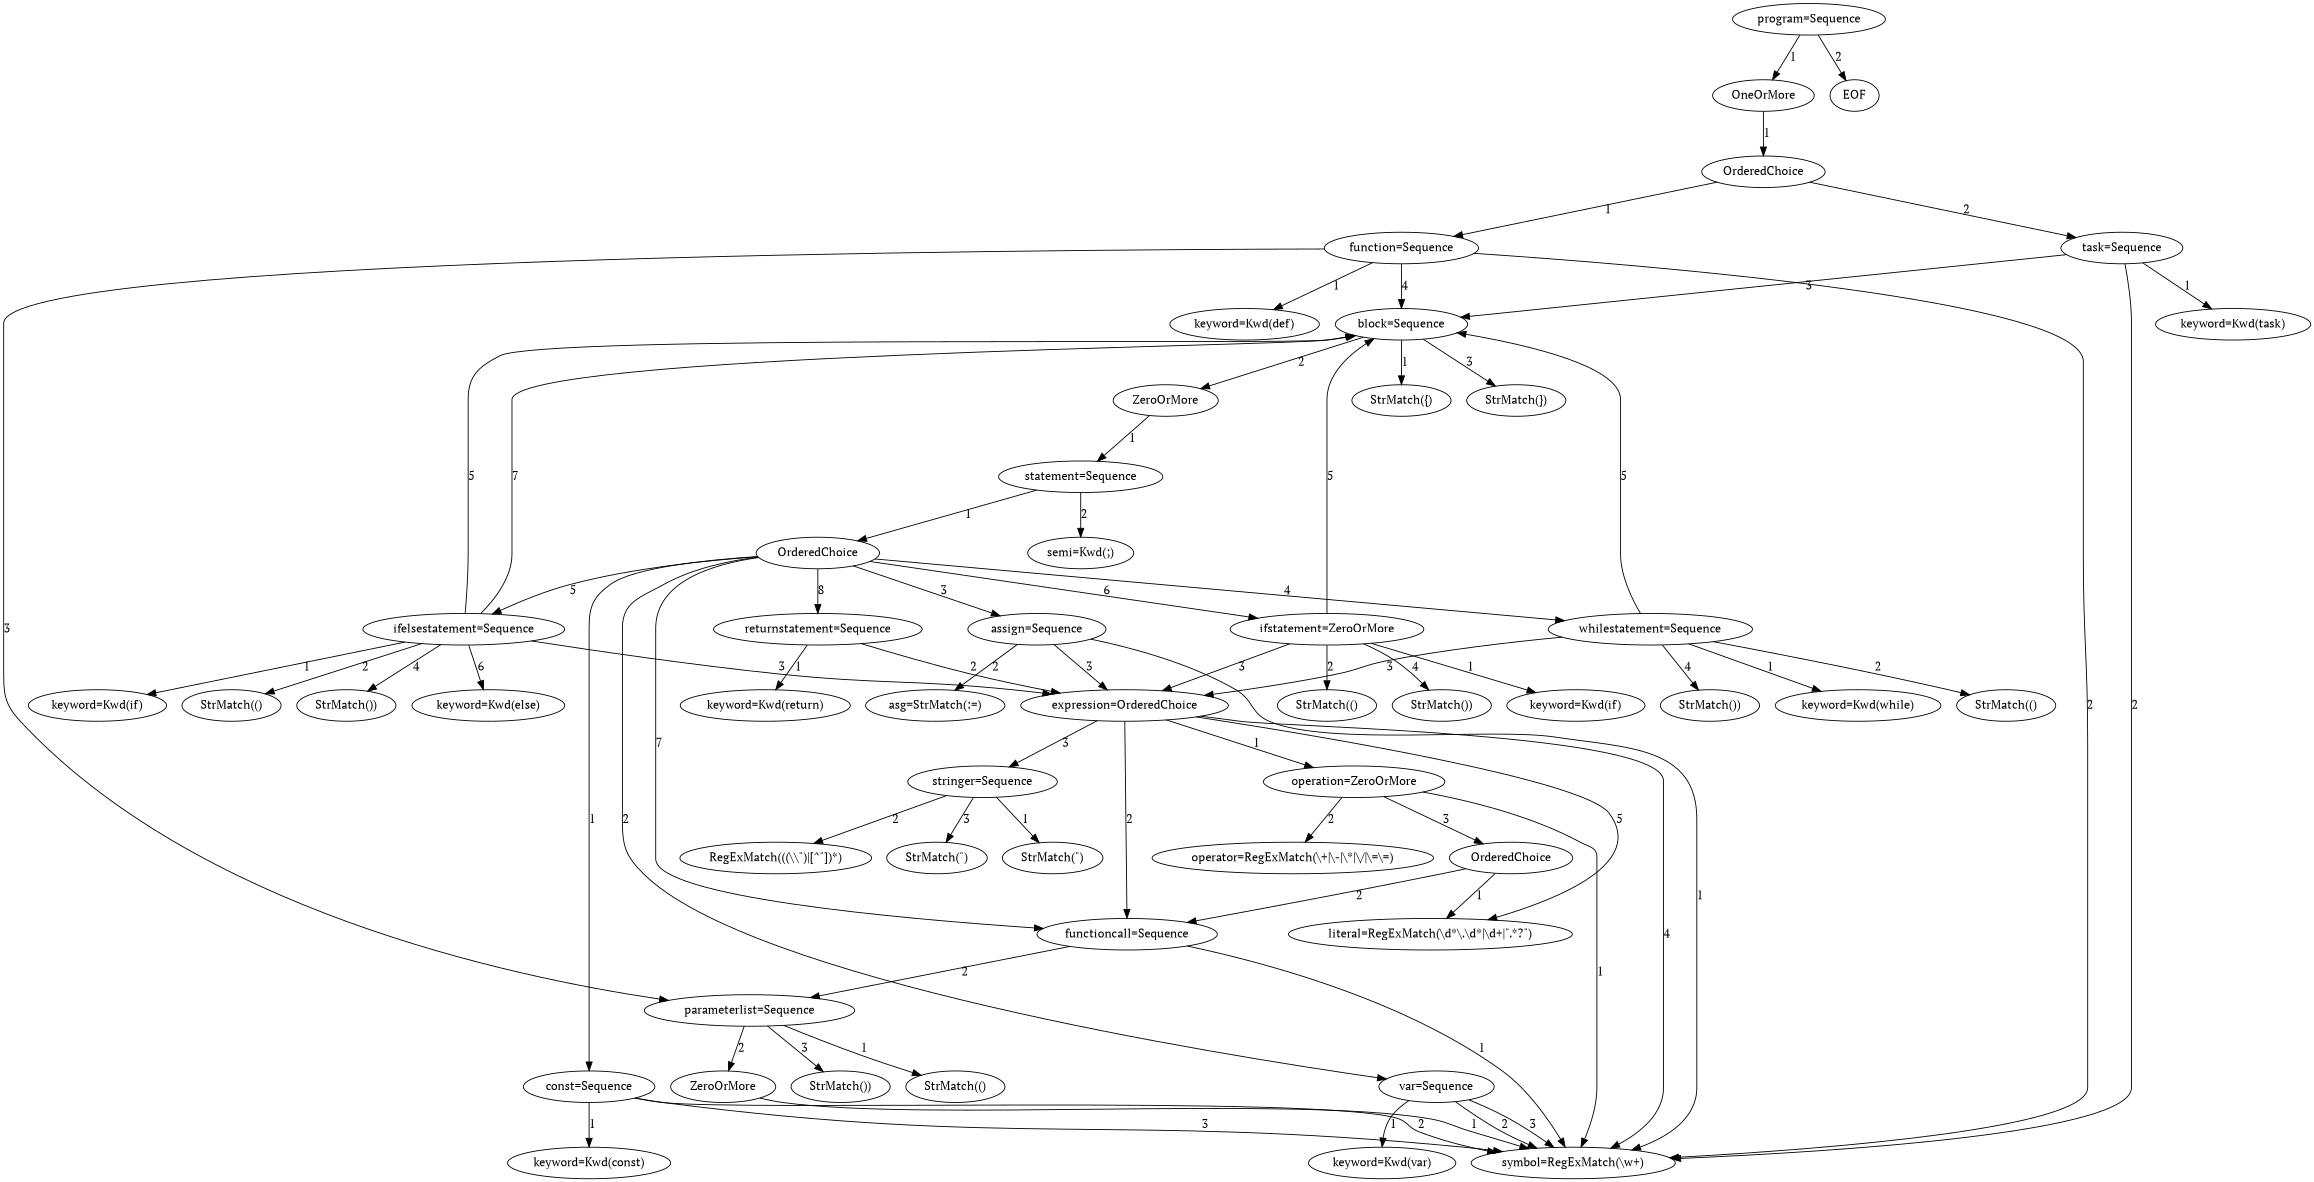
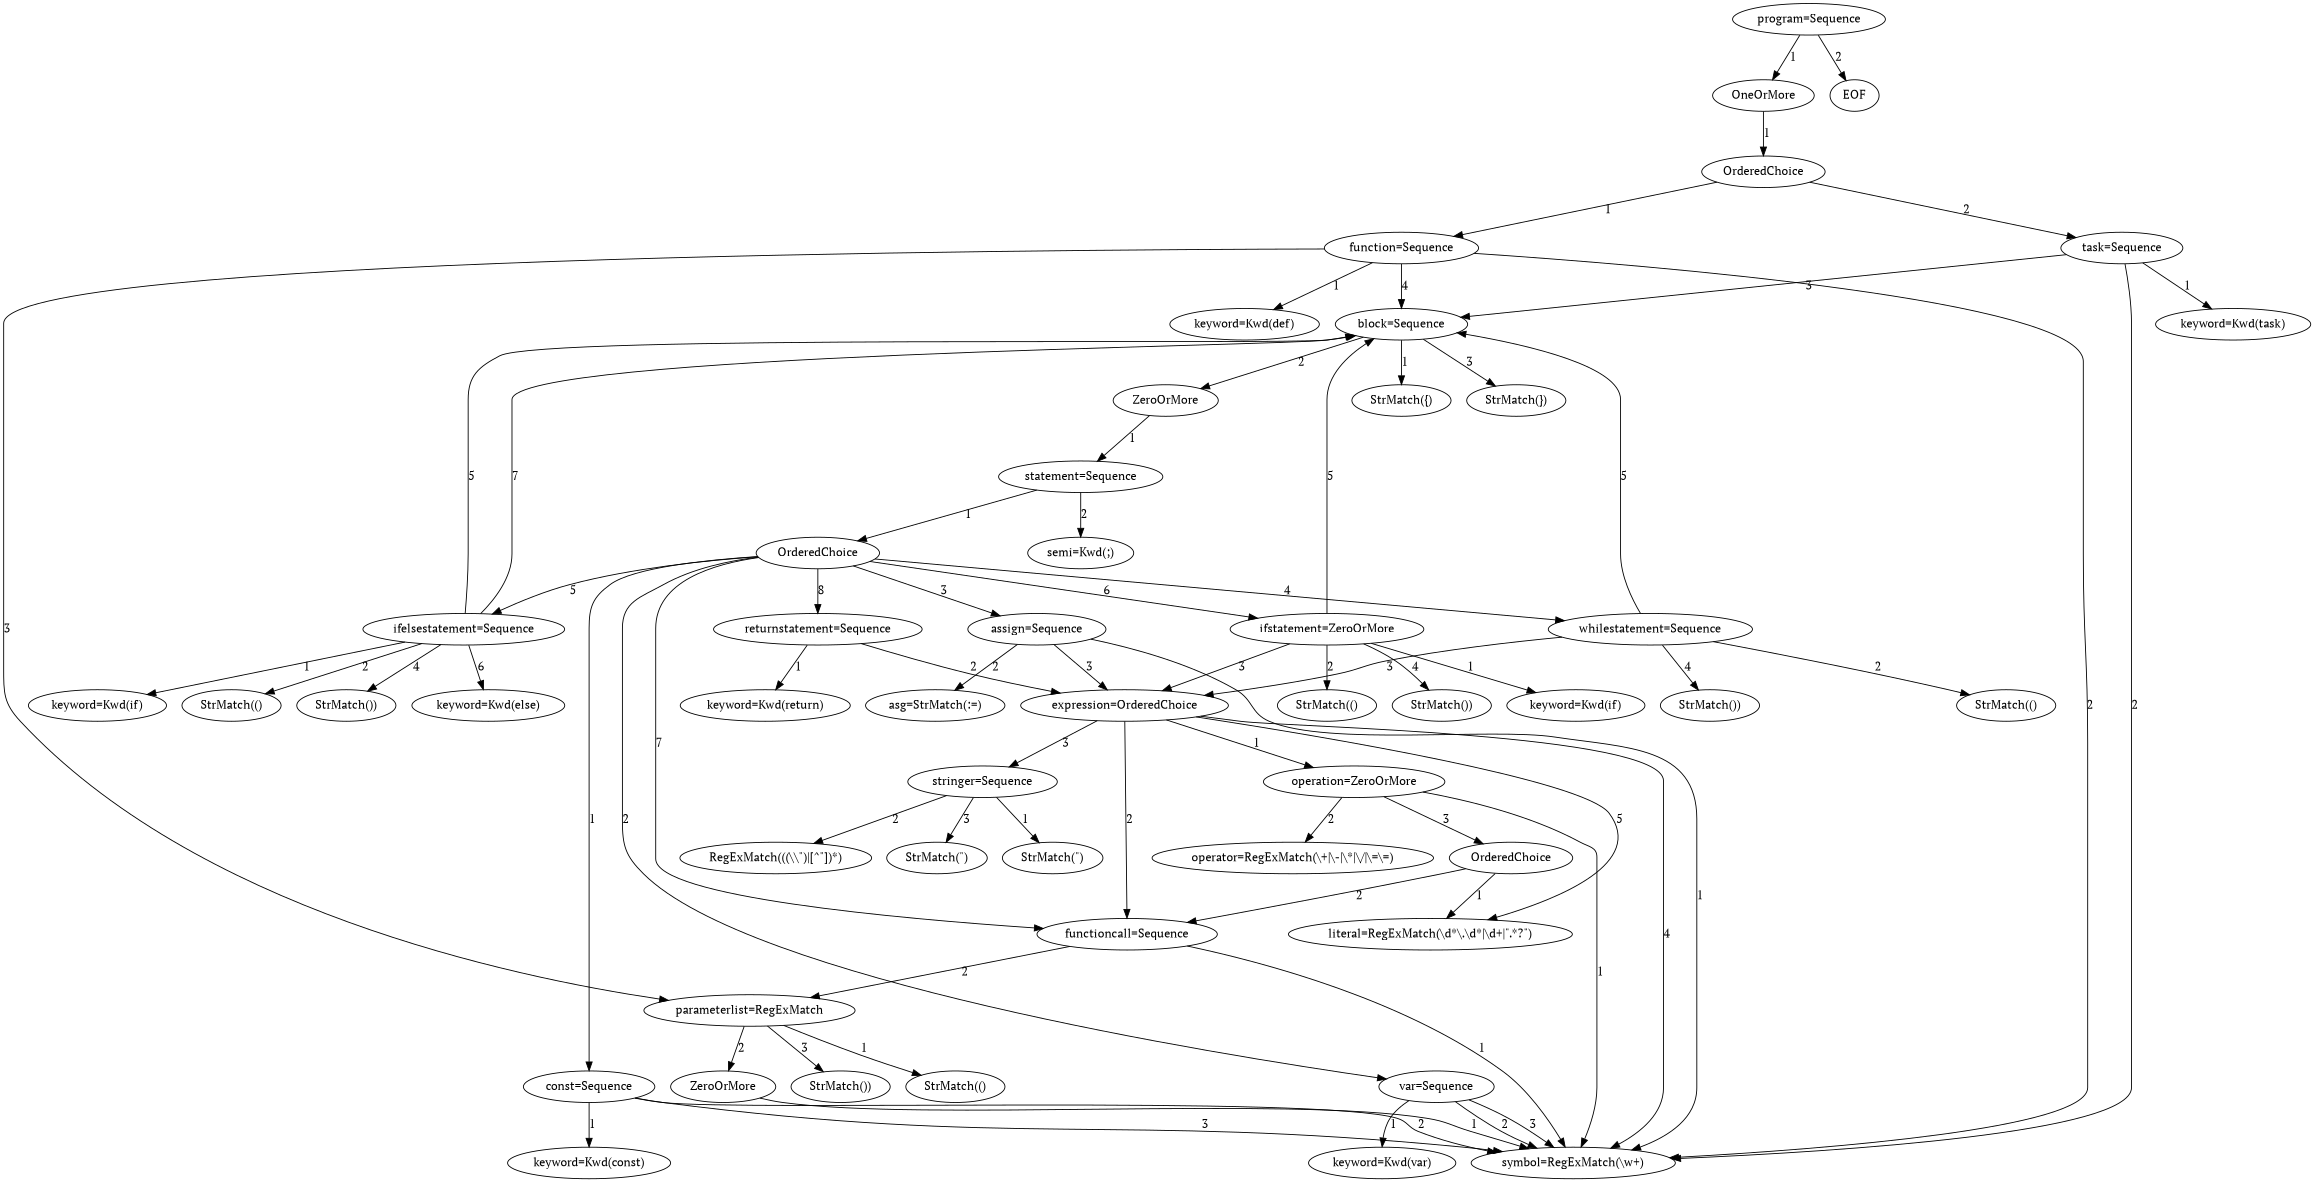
edge "ifelsestatement=Sequence" -> "expression=OrderedChoice": removed, label "3"
node "keyword=Kwd(while)": removed
node "parameterlist=Sequence": label "parameterlist=Sequence" -> "parameterlist=RegExMatch"
